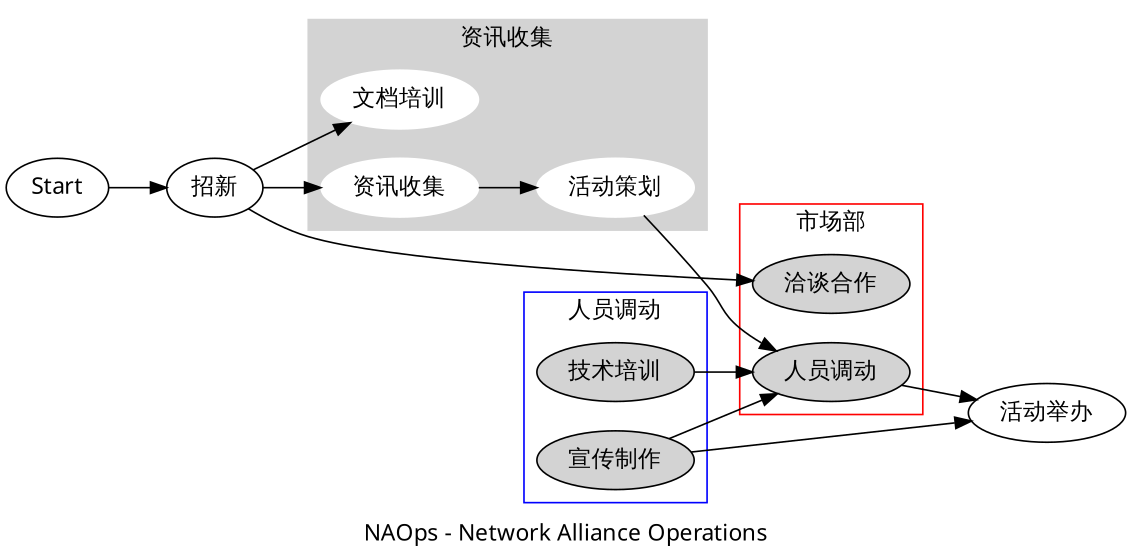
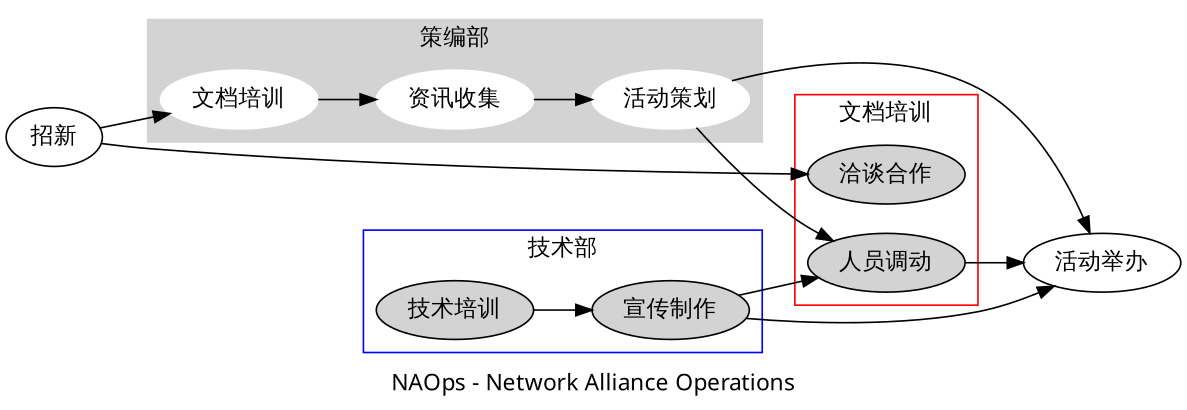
cluster "资讯收集": label "资讯收集" -> "策编部"
edge "活动策划" -> "活动举办": added
node "Start": removed
edge "招新" -> "资讯收集": now "文档培训" -> "资讯收集"
cluster "市场部": label "市场部" -> "文档培训"
cluster "人员调动": label "人员调动" -> "技术部"
edge "技术培训" -> "人员调动": now "技术培训" -> "宣传制作"
